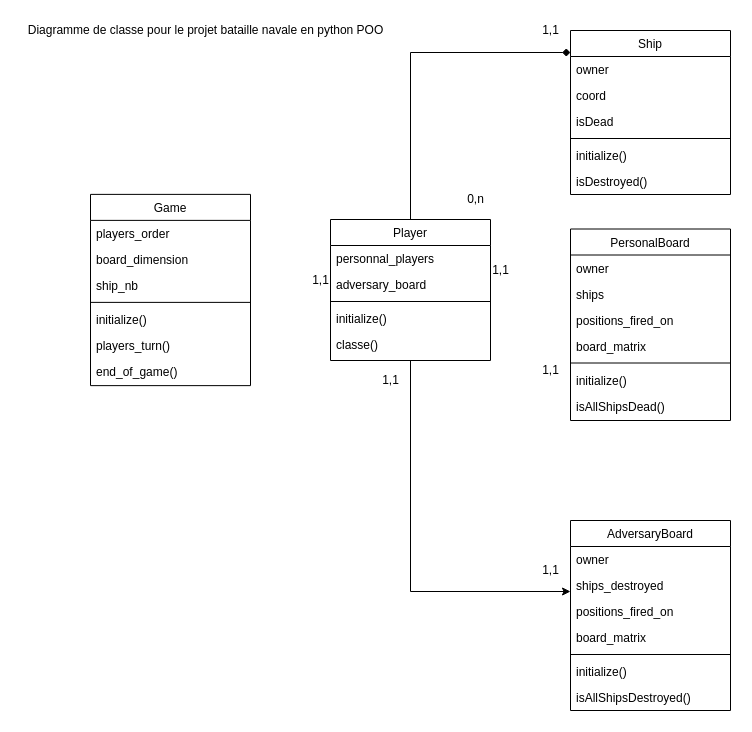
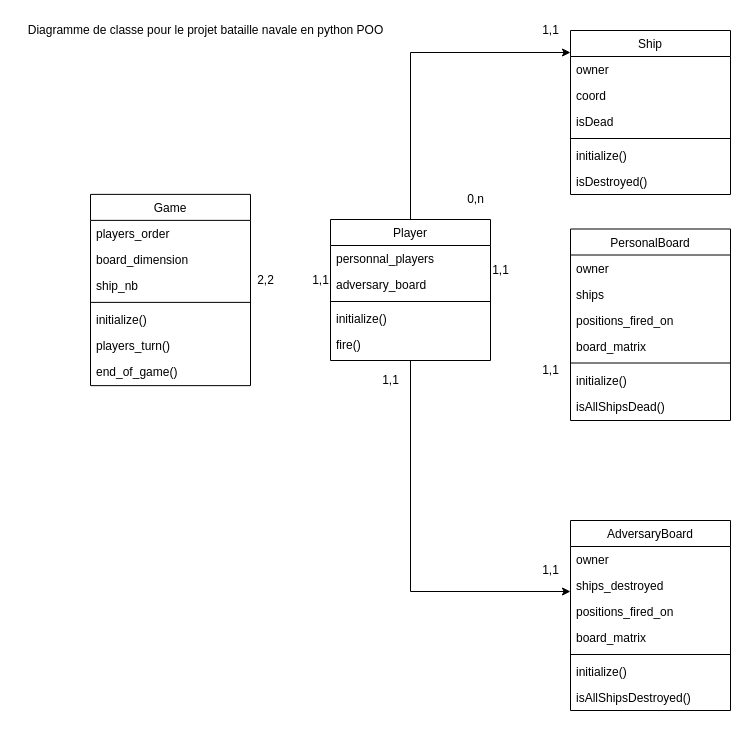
edge "Player" -> "Ship": arrowhead diamond -> classic
node "2,2": added
node "classe()": label "classe()" -> "fire()"
